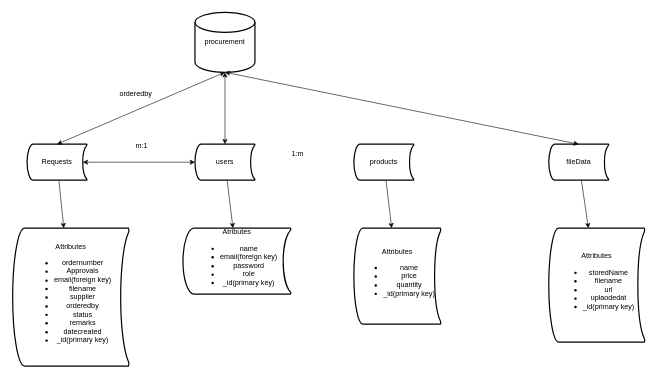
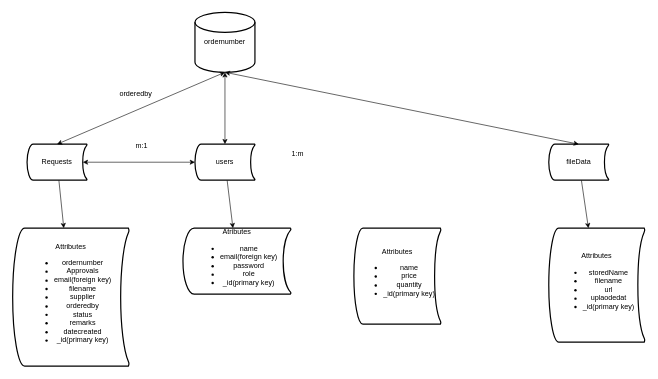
node "procurement": label "procurement" -> "ordernumber"
node "products": removed
edge "products" -> "Attributes name price quantity _id(primary key)": removed
